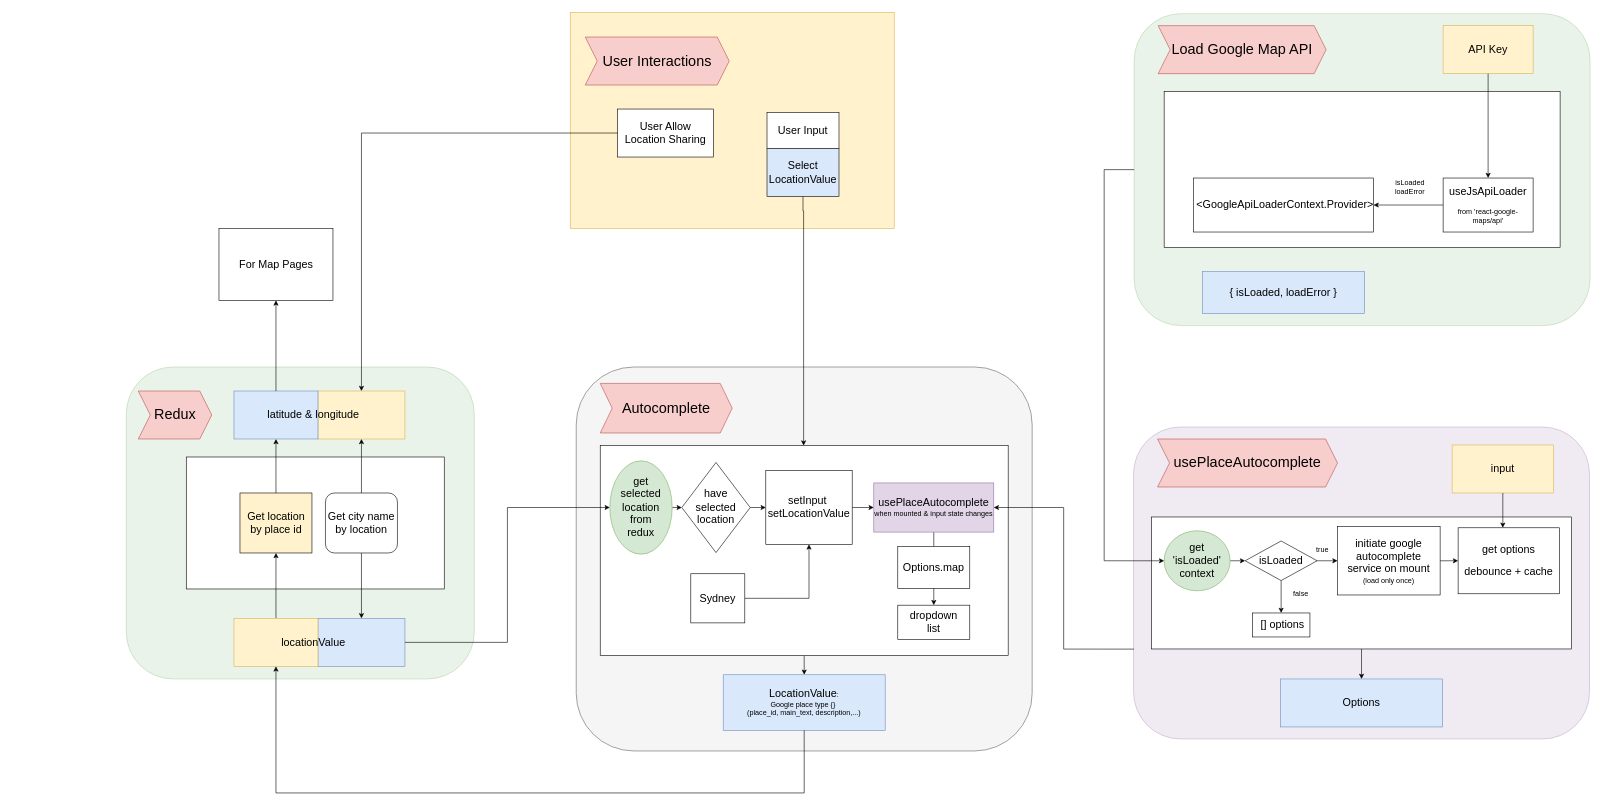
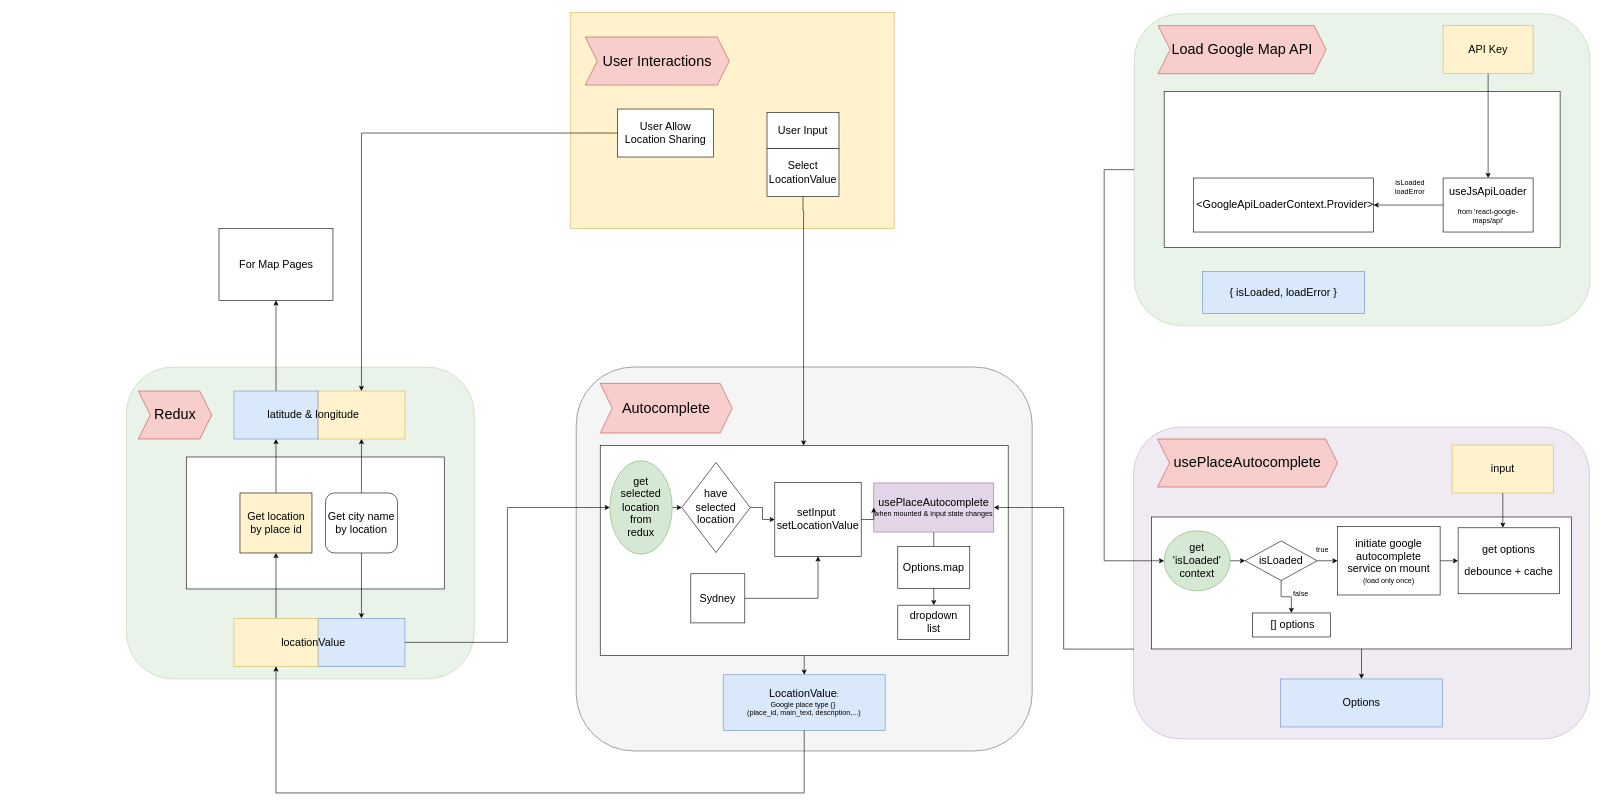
node "Select LocationValue": fillcolor #dae8fc -> #ffffff
node "setInput setLocationValue": moved (809, 507) -> (818, 519)
node "[] options": size 58x24 -> 78x24
